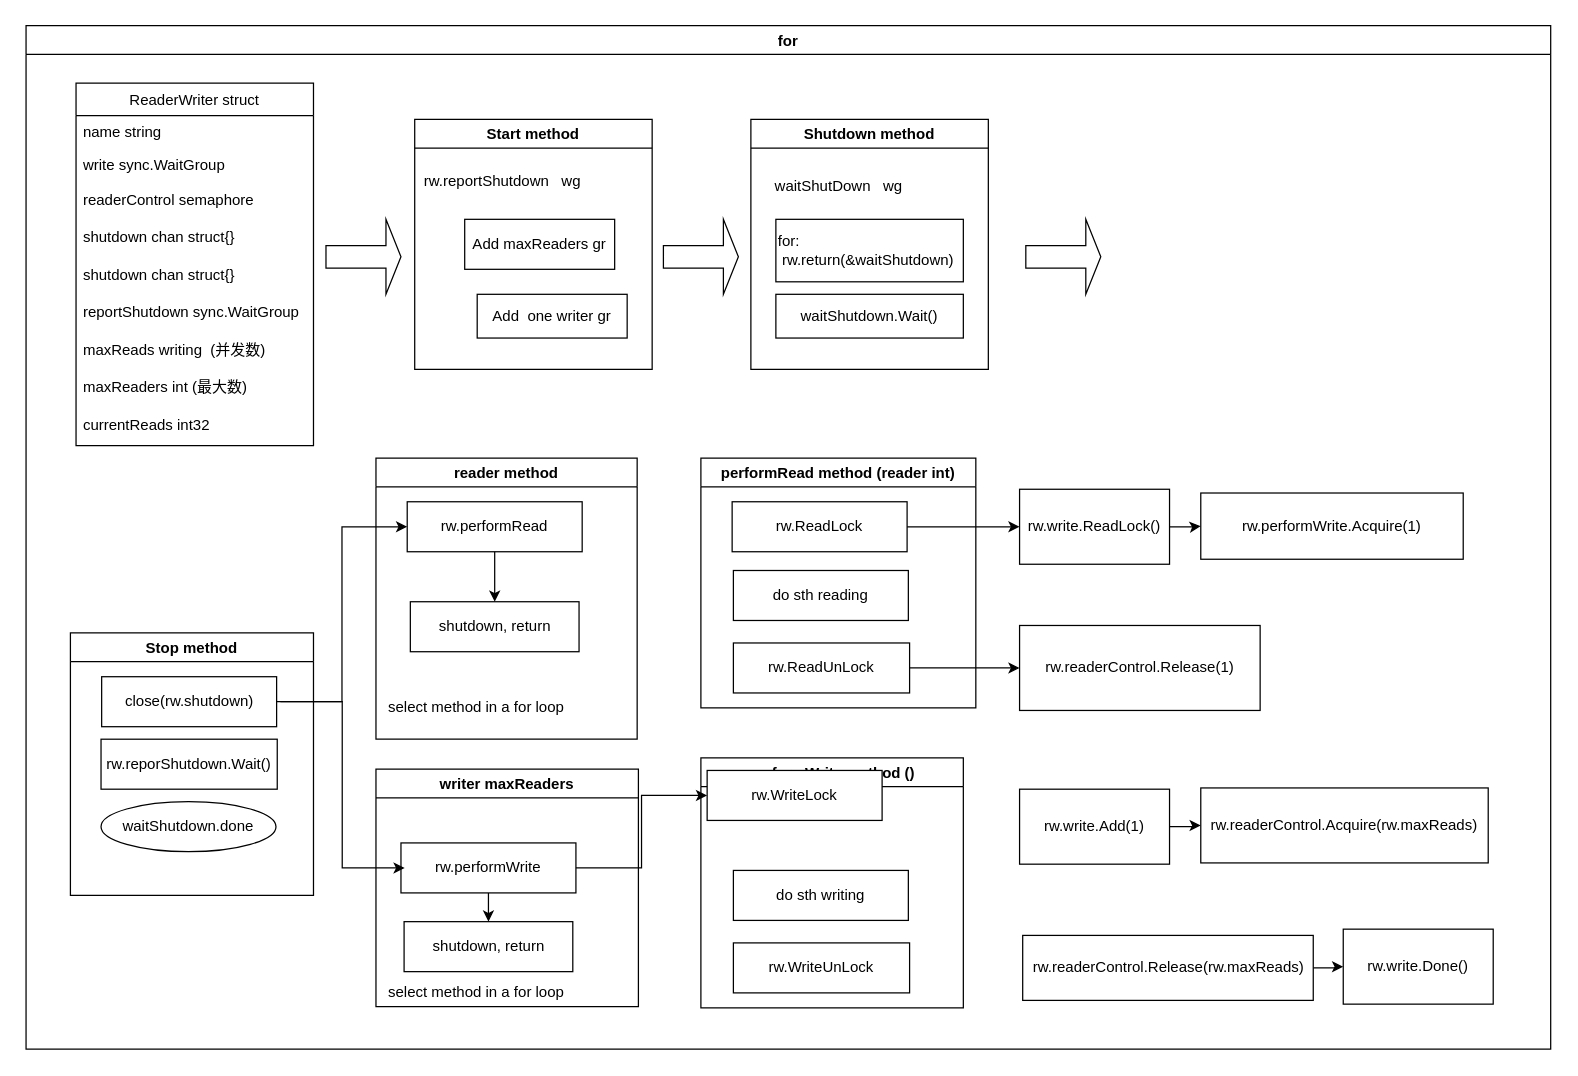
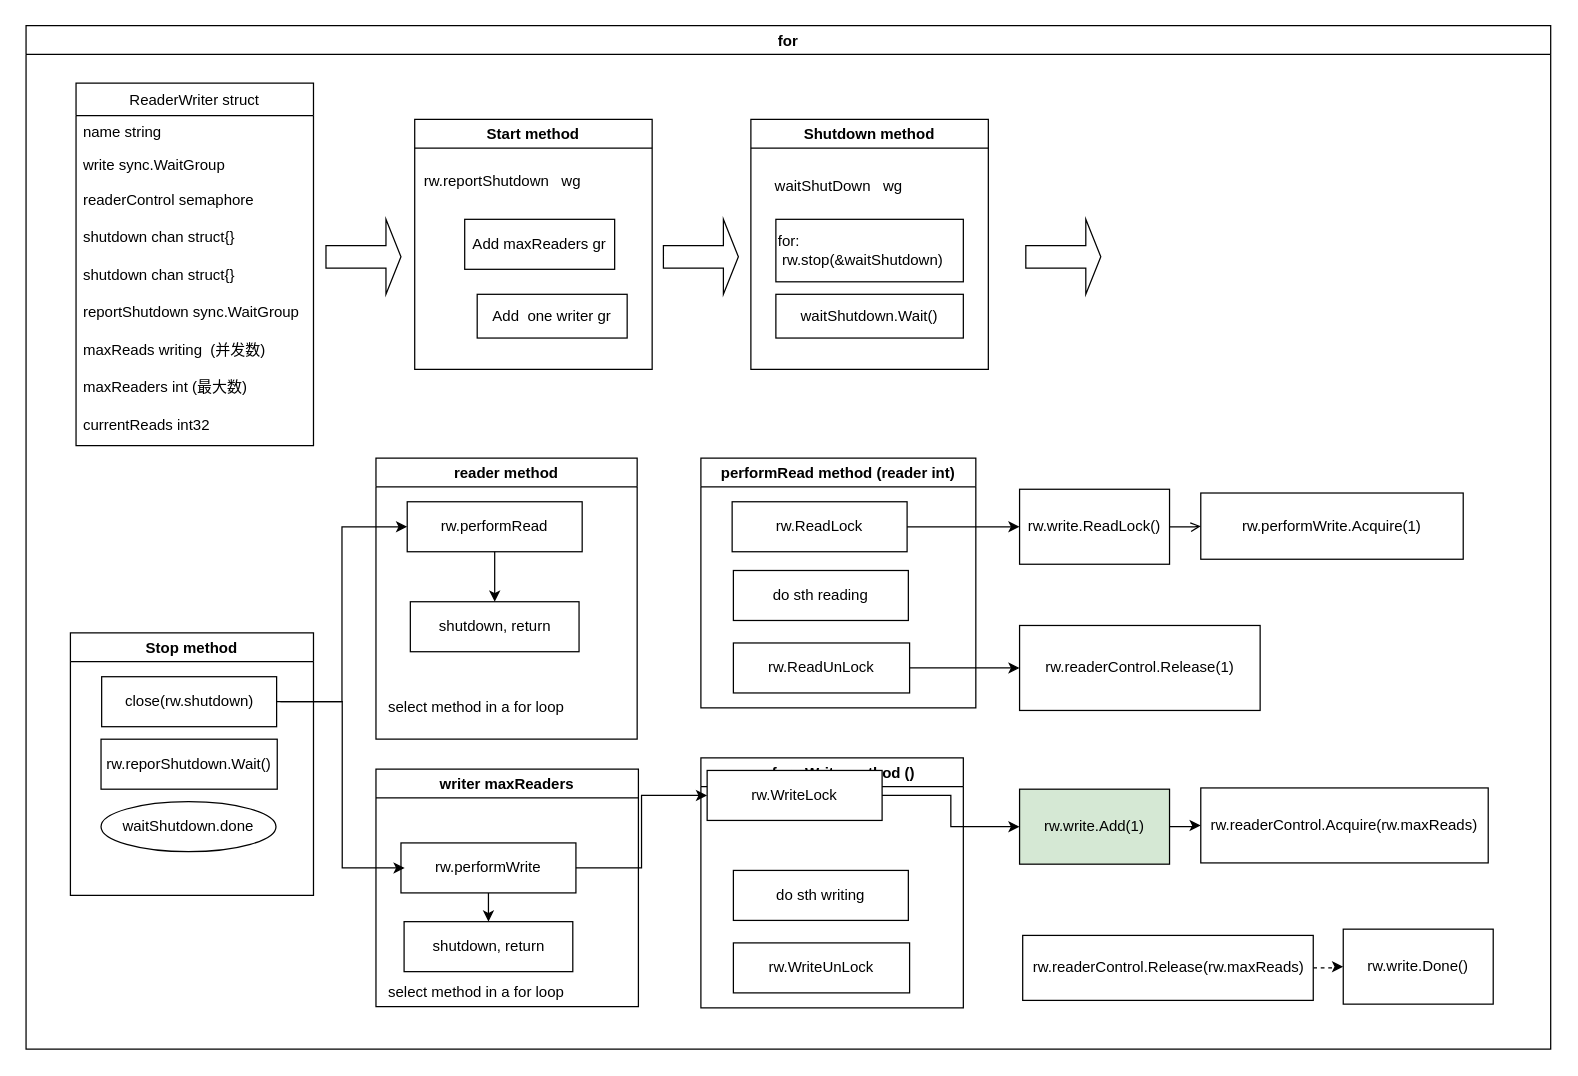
node "for: rw.return(&waitShutdown)": label "for: rw.return(&waitShutdown)" -> "for: rw.stop(&waitShutdown)"
edge "rw.write.ReadLock()" -> "rw.performWrite.Acquire(1)": arrowhead classic -> open
edge "rw.WriteLock" -> "rw.write.Add(1)": added
node "rw.write.Add(1)": fillcolor #ffffff -> #d5e8d4
edge "rw.readerControl.Release(rw.maxReads)" -> "rw.write.Done()": style solid -> dashed
